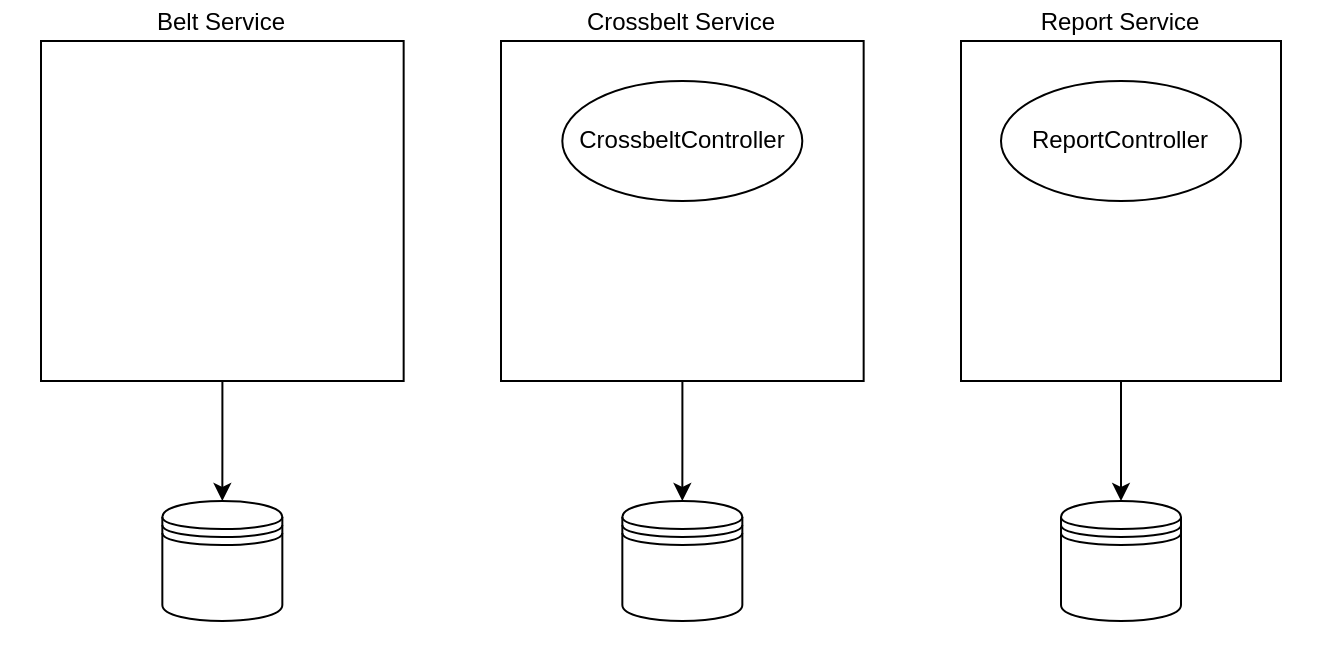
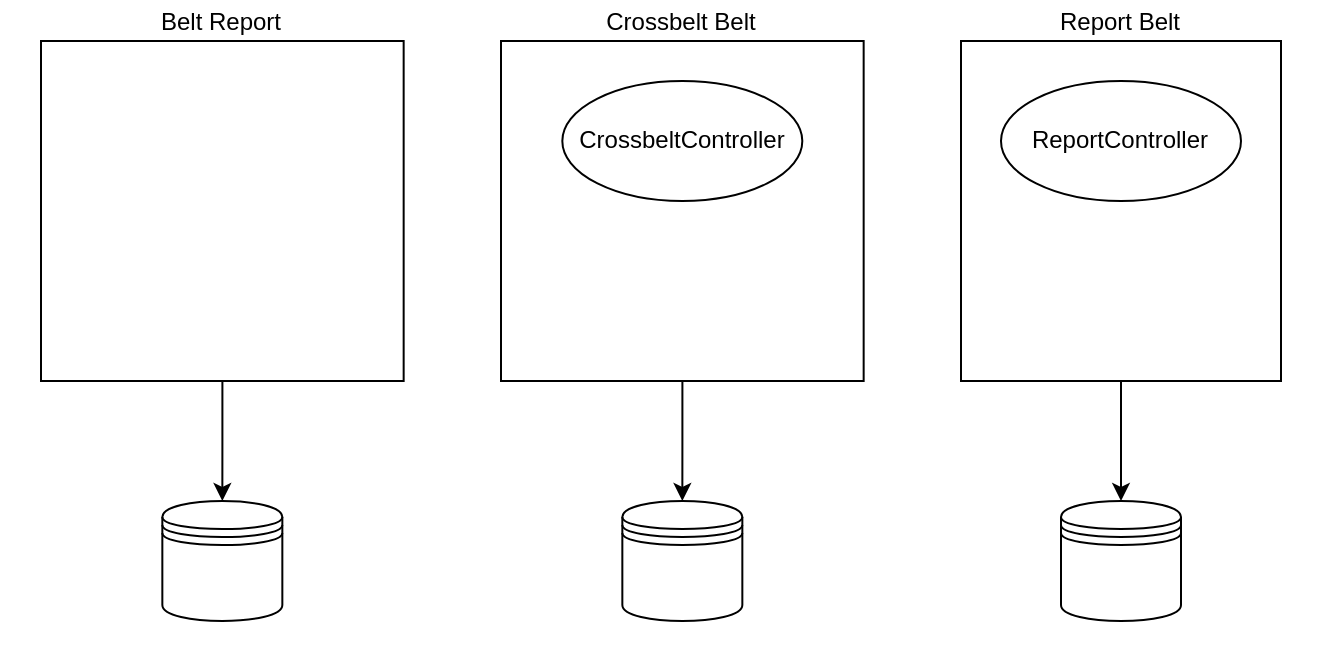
node "Belt Service": label "Belt Service" -> "Belt Report"
node "Crossbelt Service": label "Crossbelt Service" -> "Crossbelt Belt"
node "Report Service": label "Report Service" -> "Report Belt"
